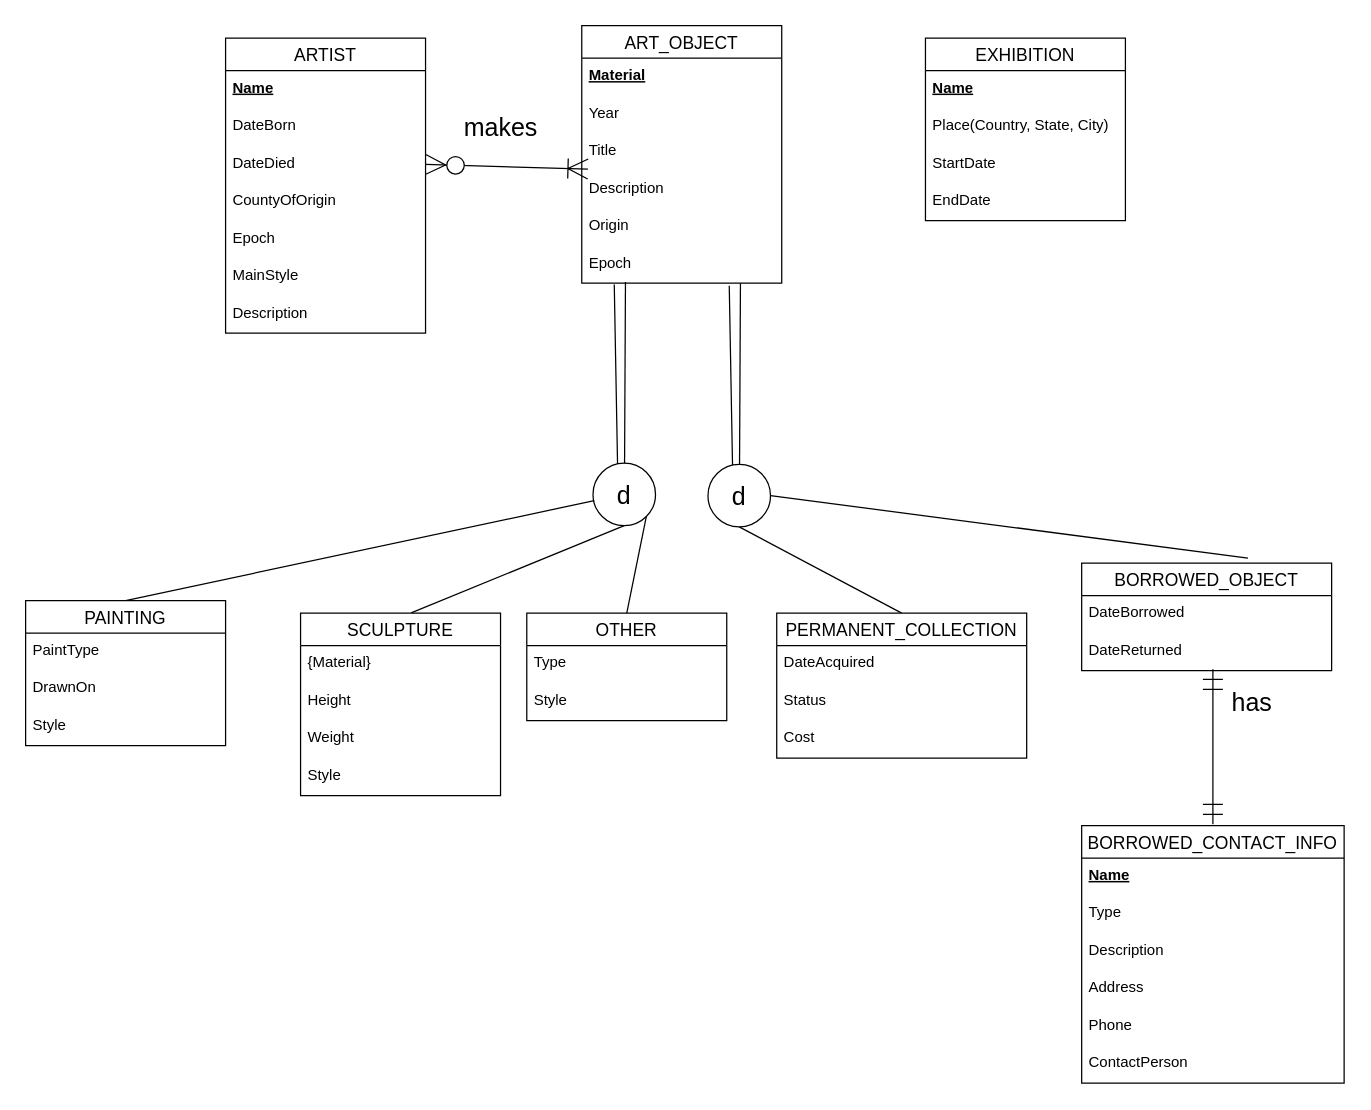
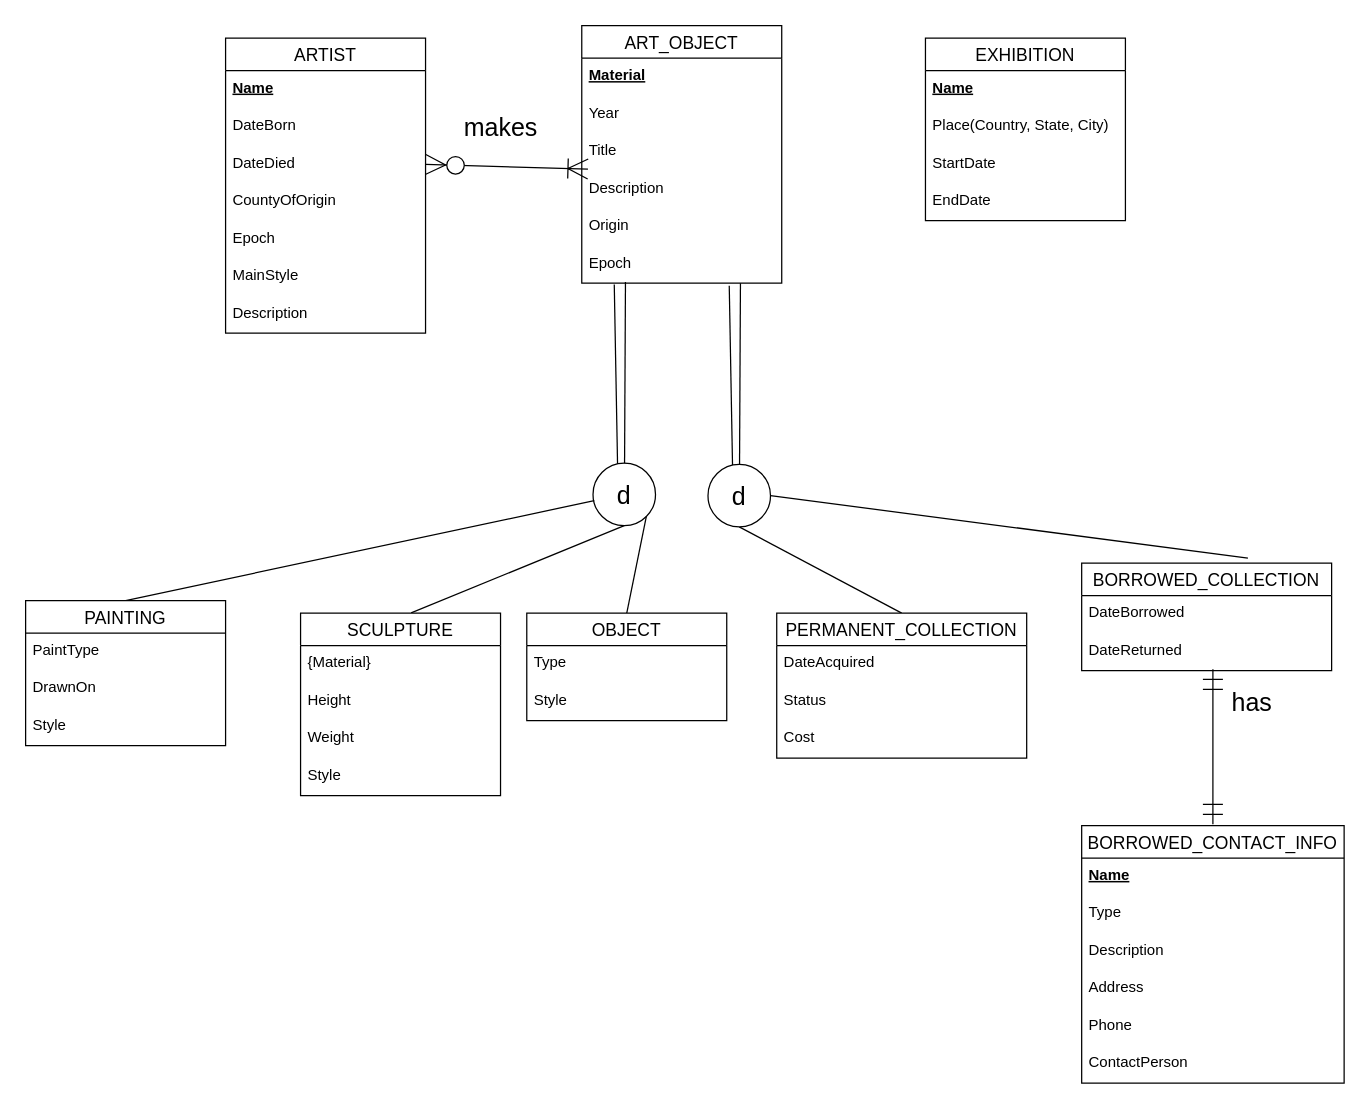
node "BORROWED_OBJECT": label "BORROWED_OBJECT" -> "BORROWED_COLLECTION"
node "OTHER": label "OTHER" -> "OBJECT"
